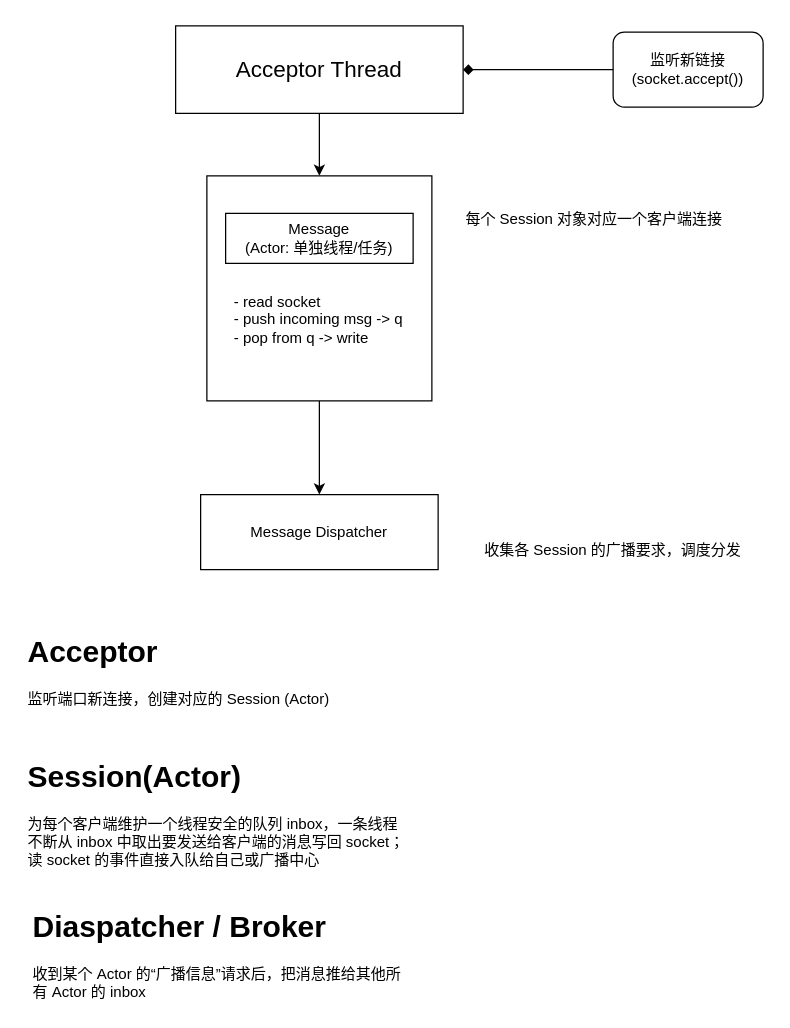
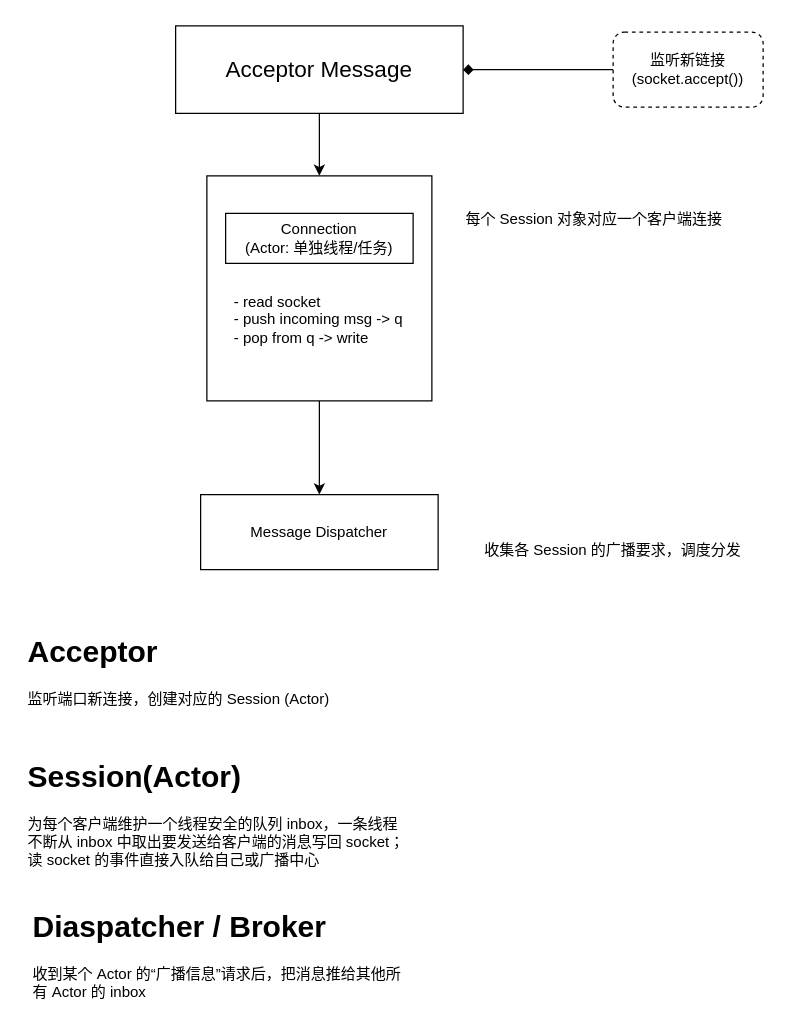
node "Acceptor Thread": label "Acceptor Thread" -> "Acceptor Message"
node "监听新链接 (socket.accept())": style solid -> dashed
node "Message (Actor: 单独线程/任务)": label "Message (Actor: 单独线程/任务)" -> "Connection (Actor: 单独线程/任务)"
